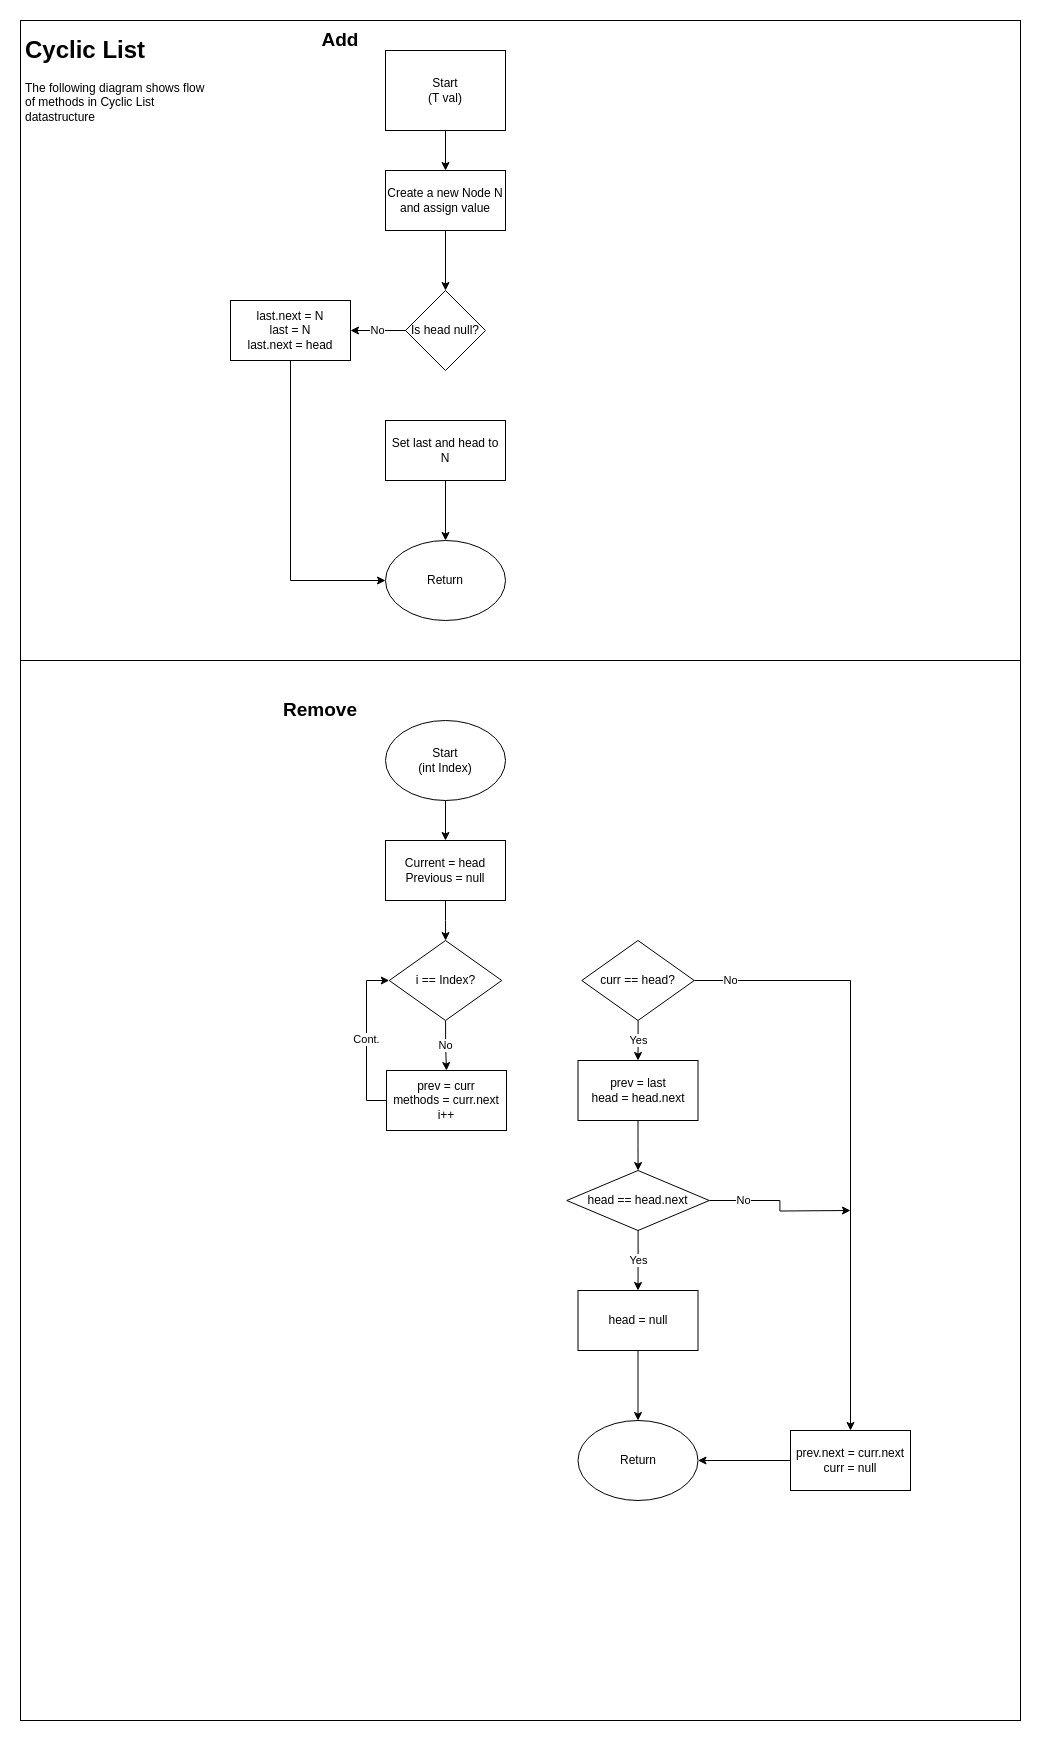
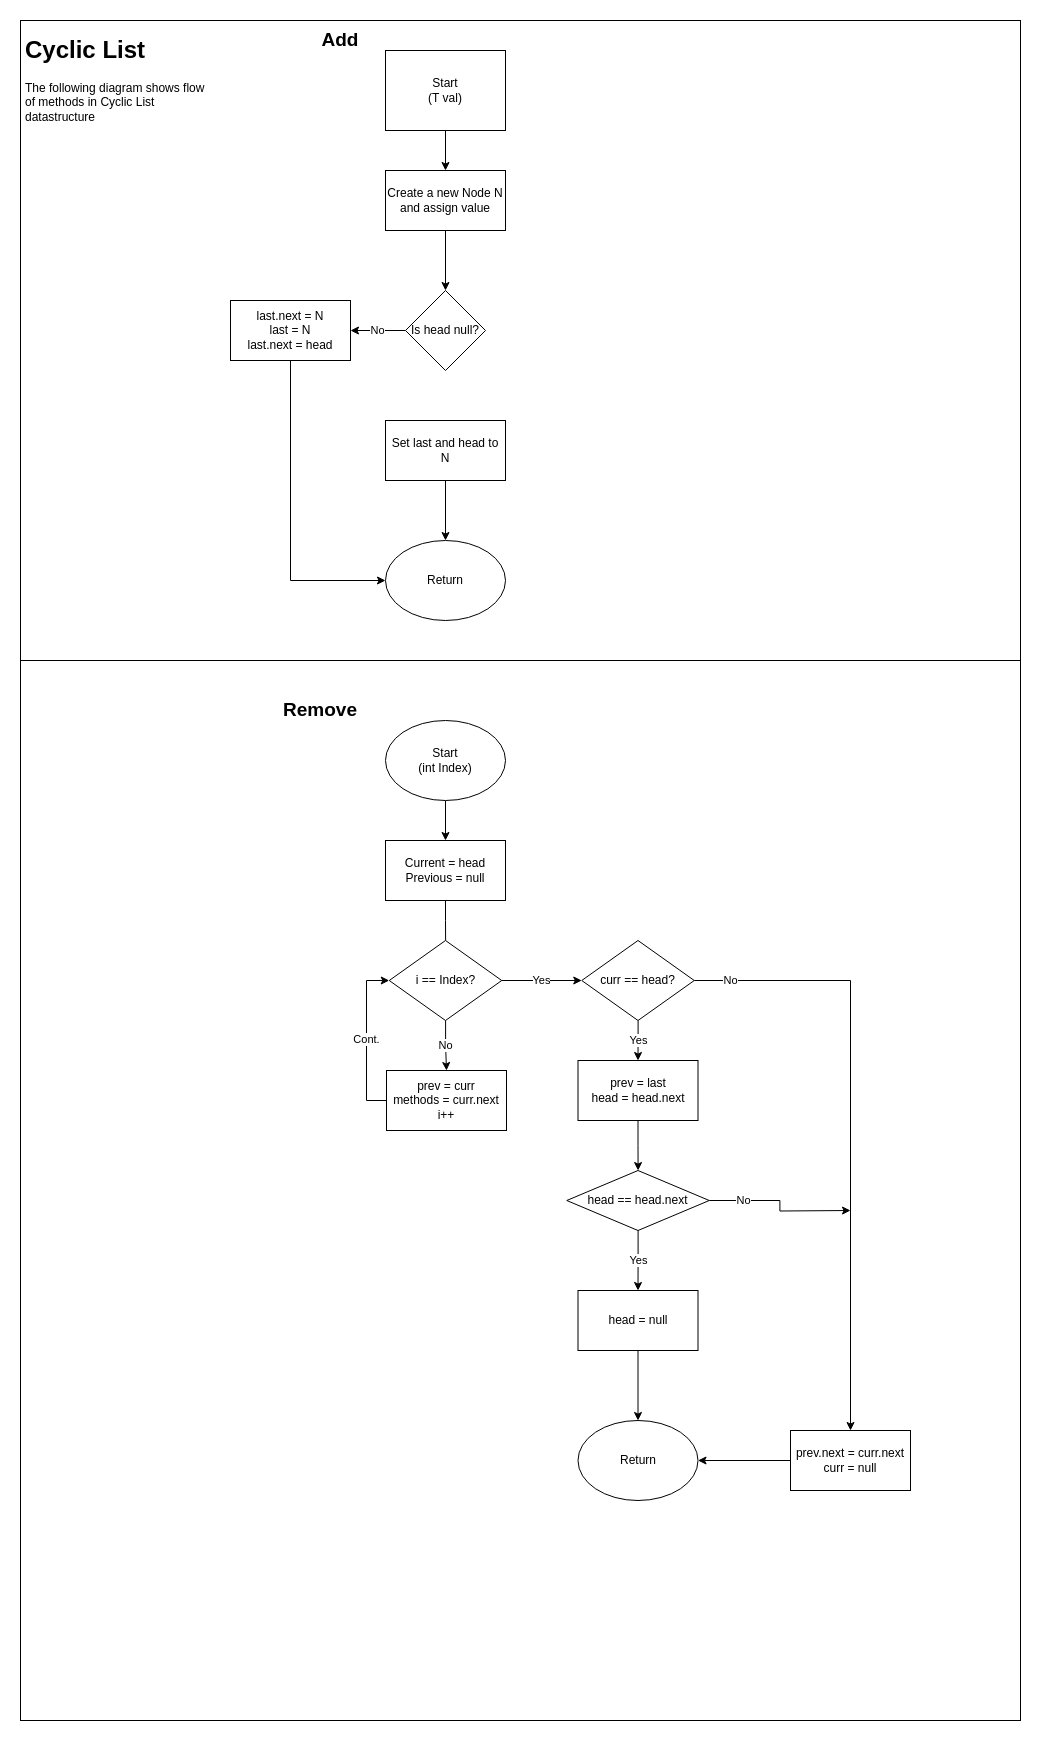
edge "Current = head Previous = null" -> "i == Index?": arrowhead classic -> none
edge "i == Index?" -> "curr == head?": added, label "Yes"
